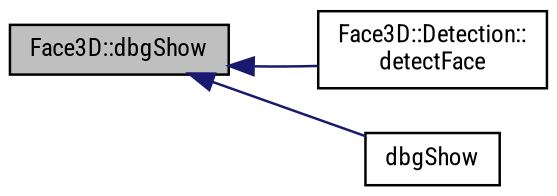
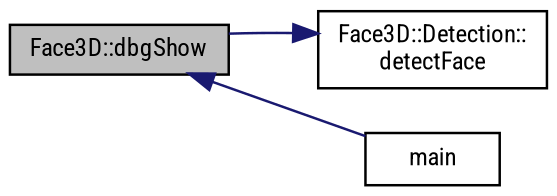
edge "Face3D::Detection:: detectFace" -> "Face3D::dbgShow": reversed
node "dbgShow": label "dbgShow" -> "main"
